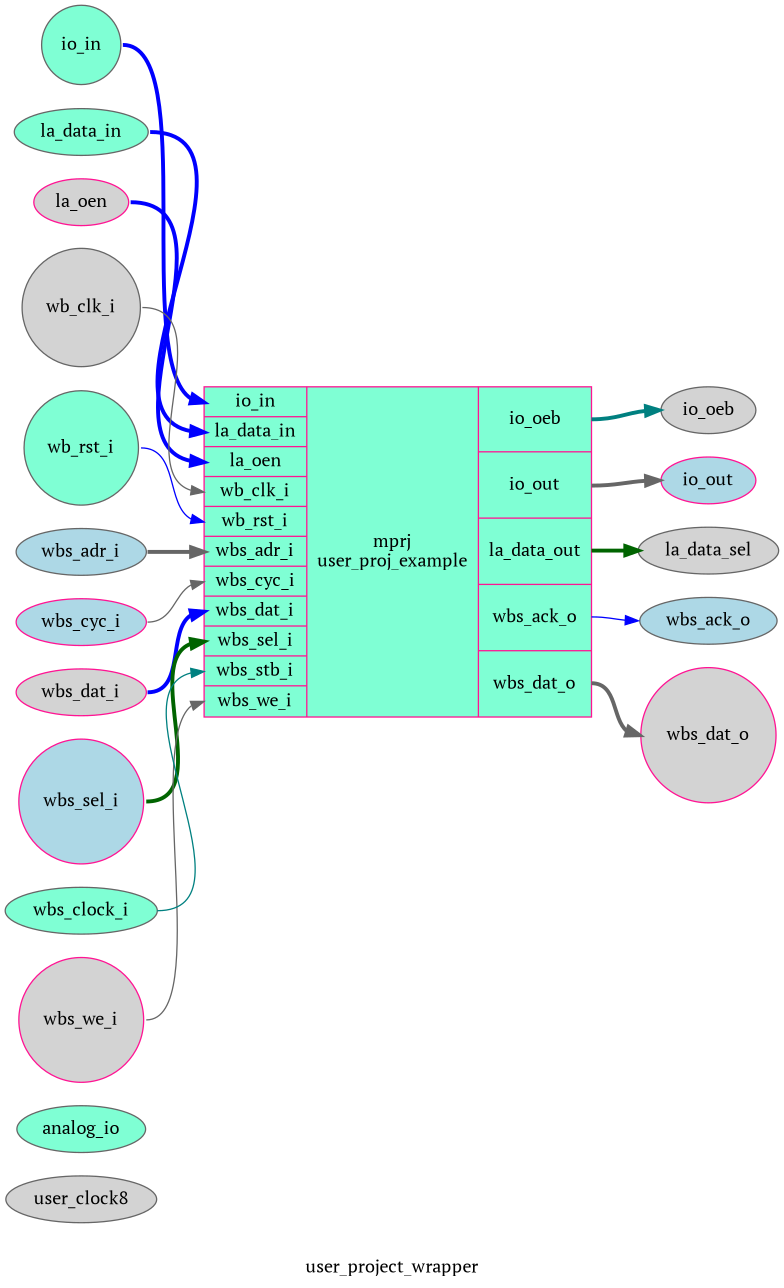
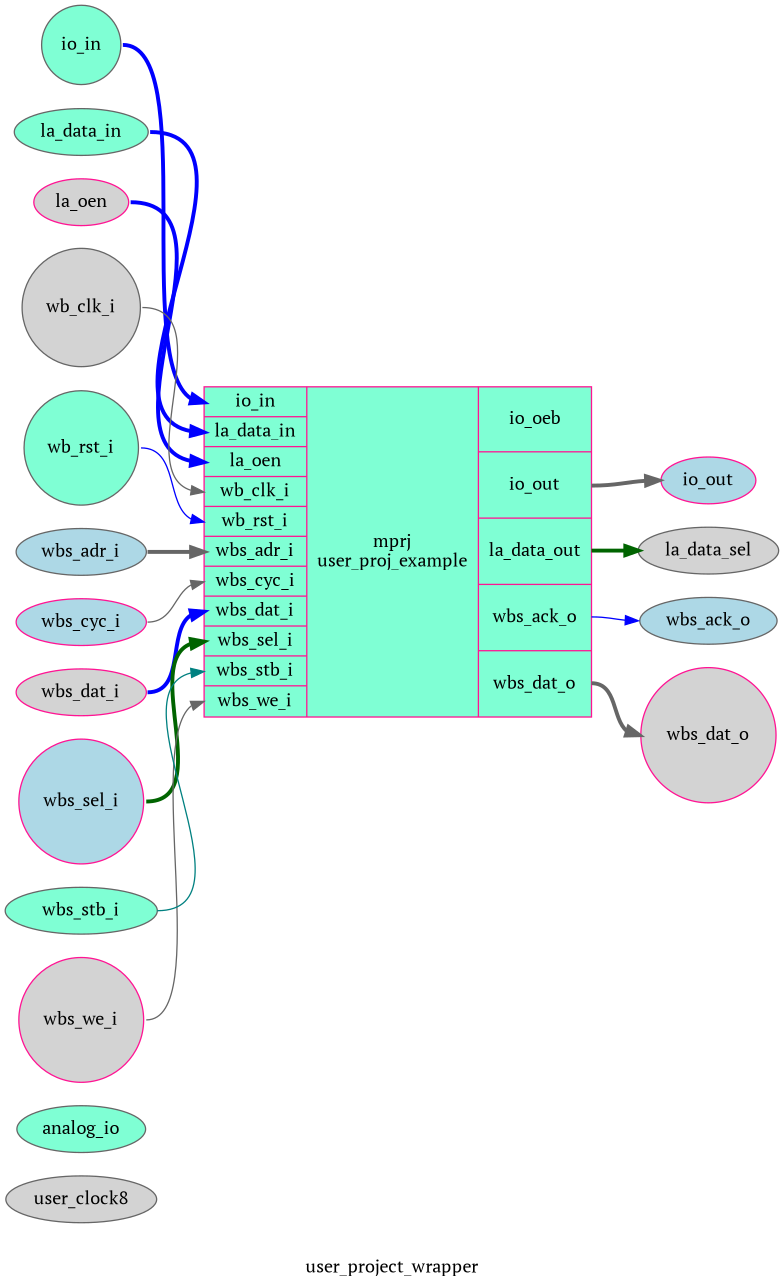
node "io_oeb": removed
node "wbs_clock_i": label "wbs_clock_i" -> "wbs_stb_i"
